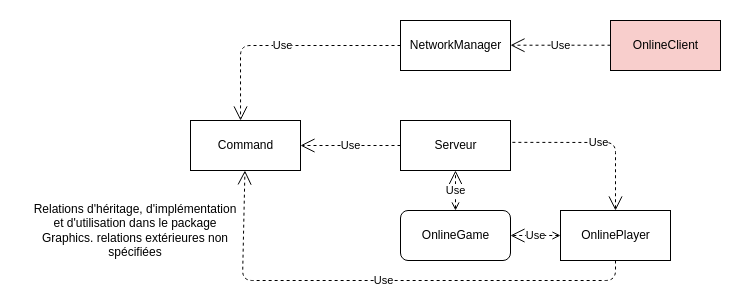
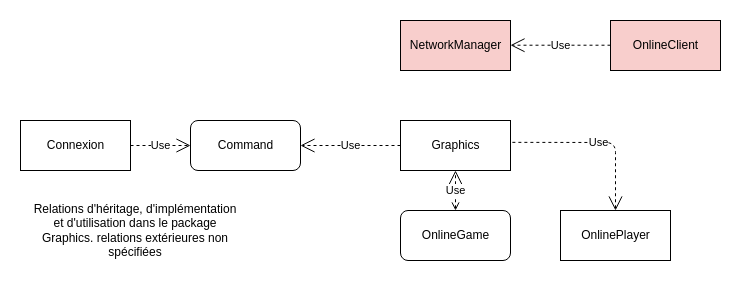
edge "NetworkManager" -> "Command": removed, label "Use"
node "NetworkManager": fillcolor #ffffff -> #f8cecc
node "Connexion": added
edge "Connexion" -> "Command": added, label "Use"
node "Command": shape rectangle -> rounded rectangle
node "Serveur": label "Serveur" -> "Graphics"
edge "OnlineGame" -- "OnlinePlayer": removed, label "Use"
edge "OnlinePlayer" -> "Command": removed, label "Use"
